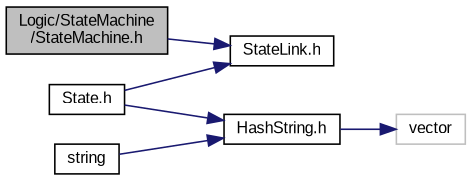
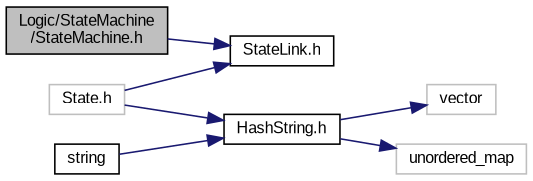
node "State.h": color black -> grey75
node "unordered_map": added
